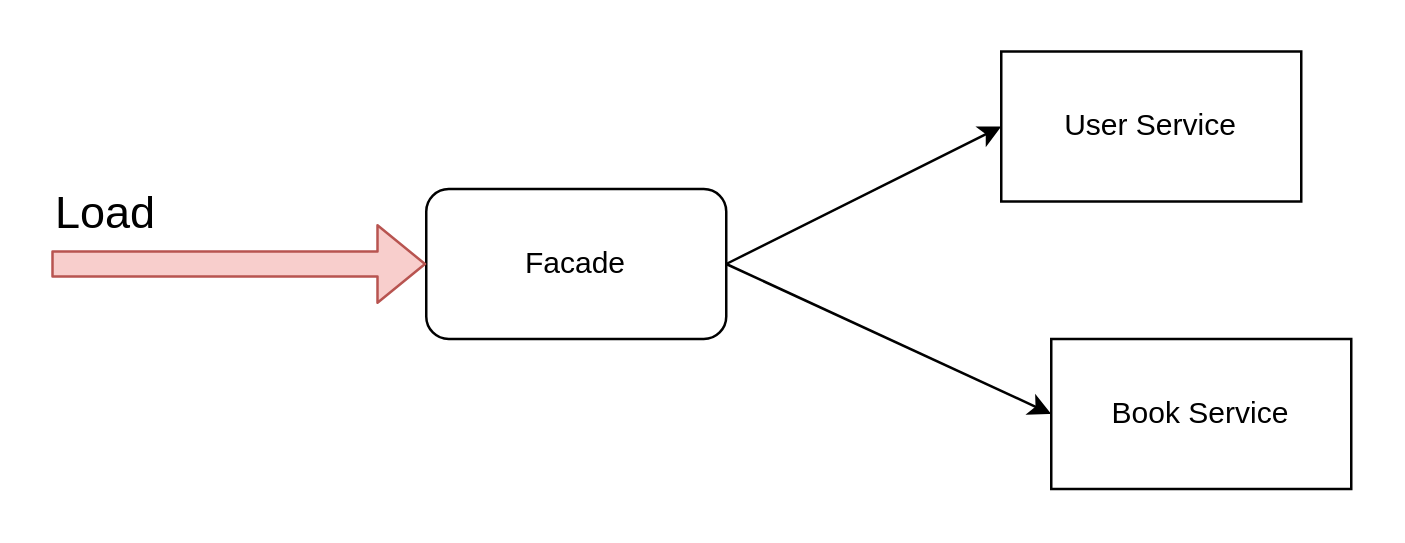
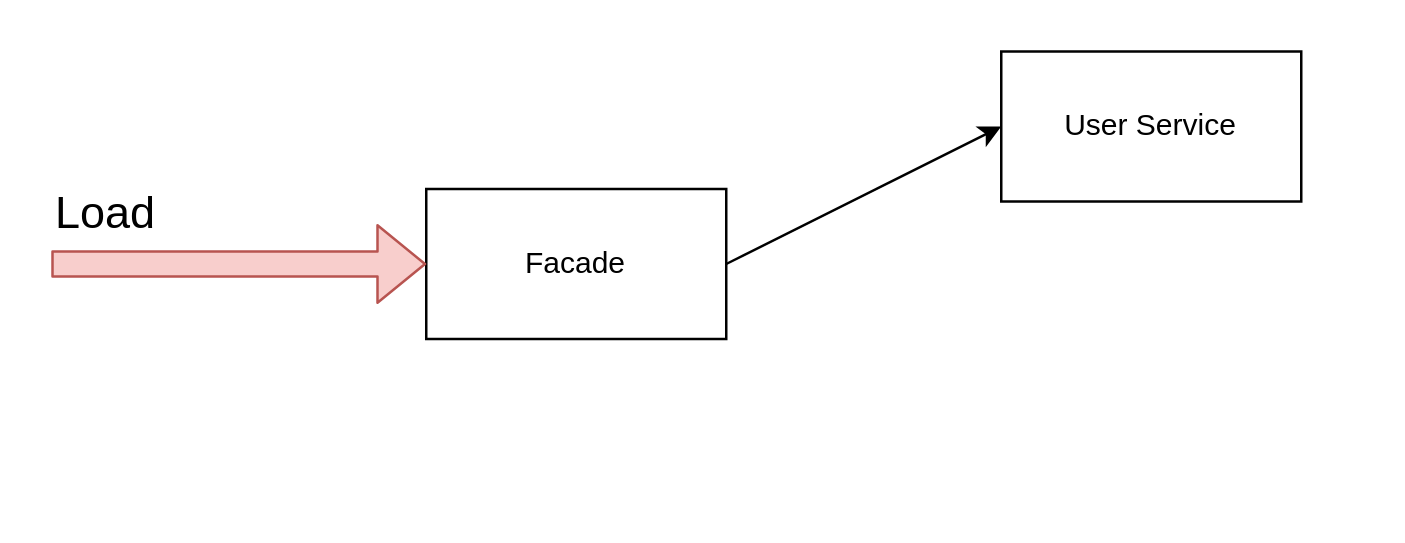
node "Facade": shape rounded rectangle -> rectangle
edge "Facade" -> "Book Service": removed
node "Book Service": removed
